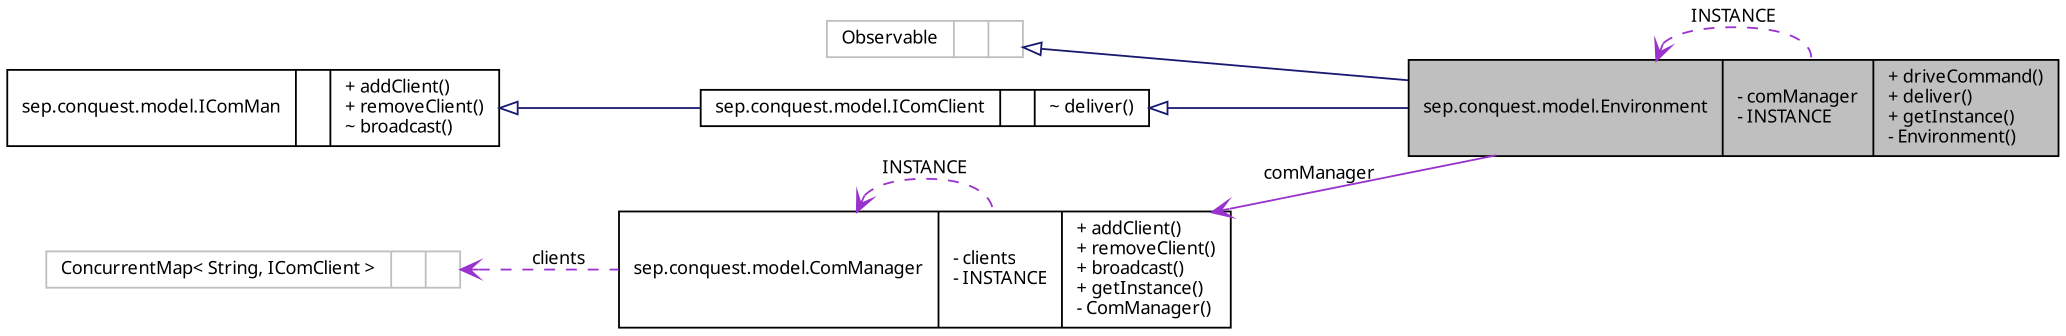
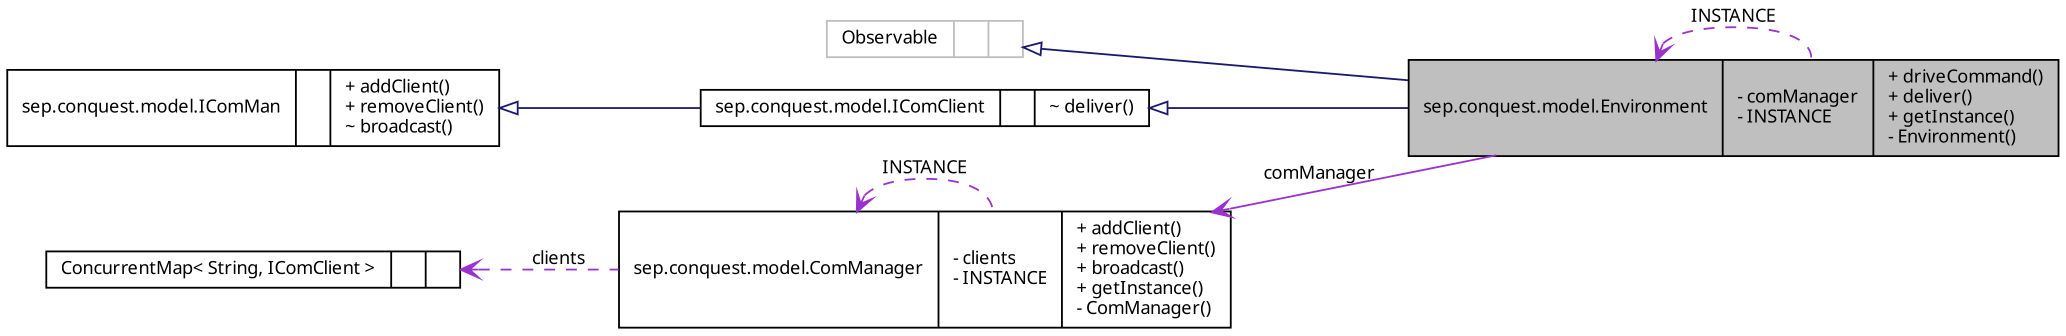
node "ConcurrentMap< String, IComClient >": color grey75 -> black
